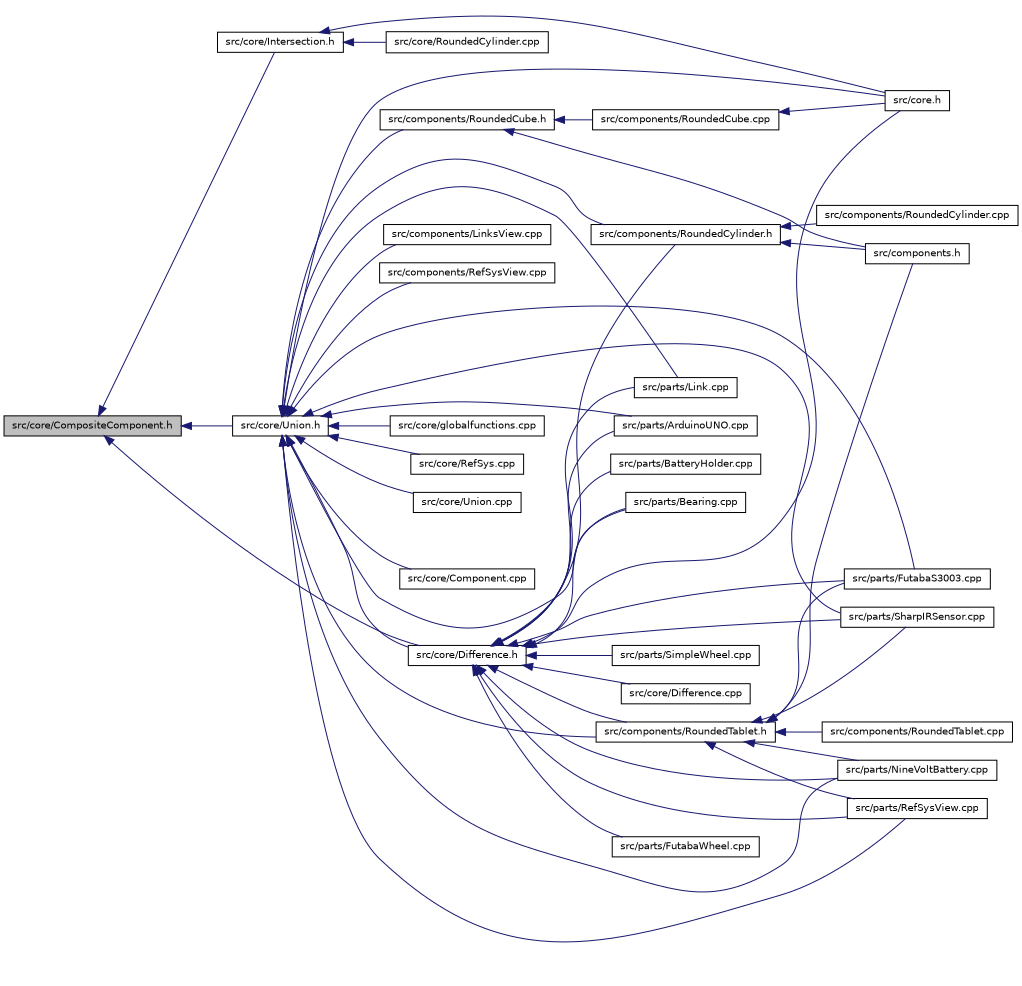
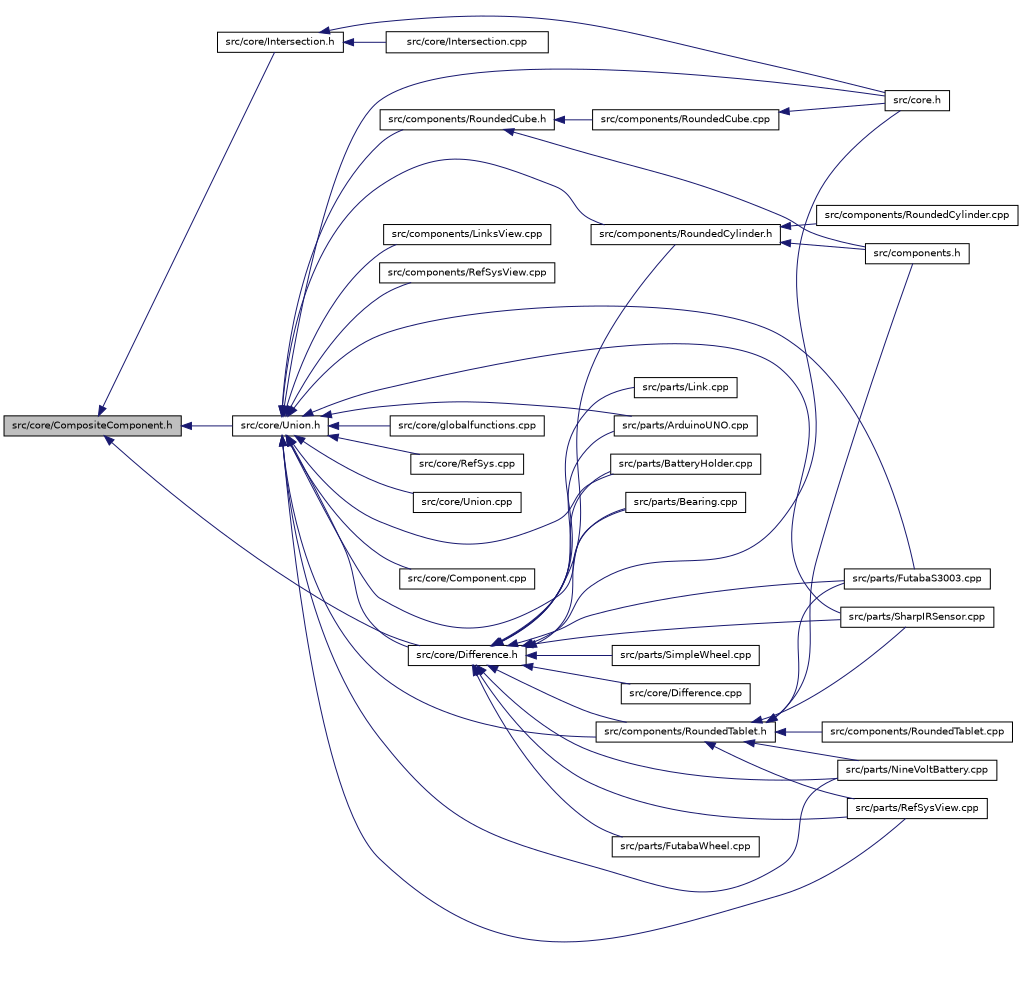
node "src/core/RoundedCylinder.cpp": label "src/core/RoundedCylinder.cpp" -> "src/core/Intersection.cpp"
edge "src/parts/Link.cpp" -> "src/core/Union.h": now "src/parts/BatteryHolder.cpp" -> "src/core/Union.h"
